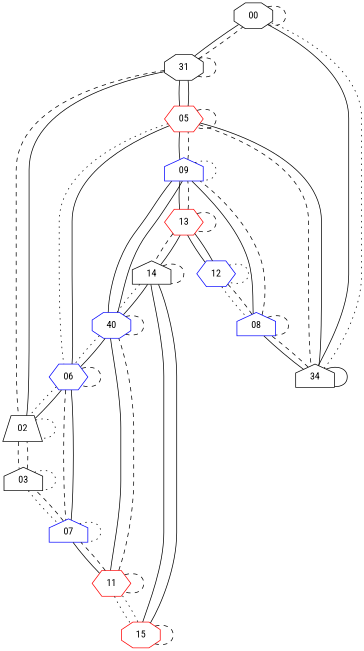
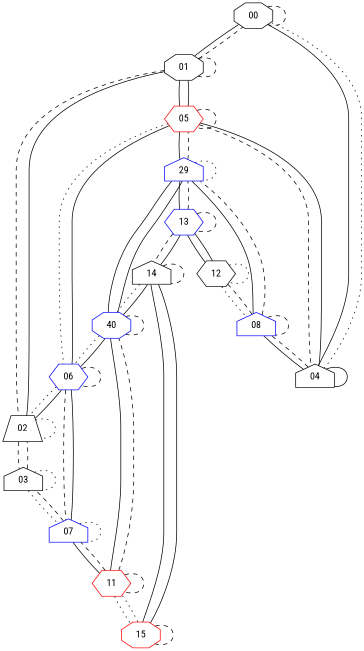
node "31": label "31" -> "01"
node "09": label "09" -> "29"
node "13": color red -> blue
node "12": color blue -> black
node "34": label "34" -> "04"
